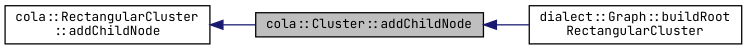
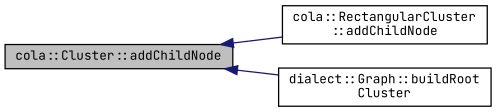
edge "cola::Cluster::addChildNode" -> "cola::RectangularCluster ::addChildNode": reversed
node "dialect::Graph::buildRoot RectangularCluster": label "dialect::Graph::buildRoot RectangularCluster" -> "dialect::Graph::buildRoot Cluster"
